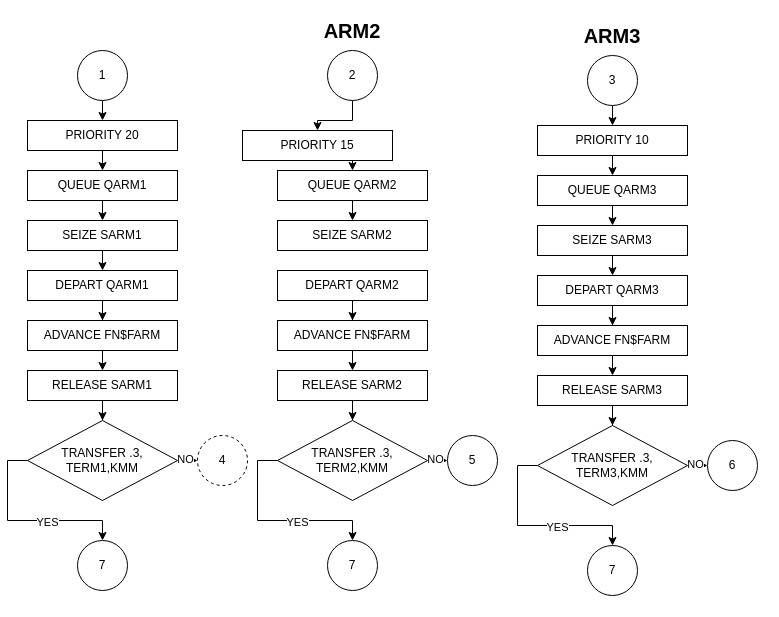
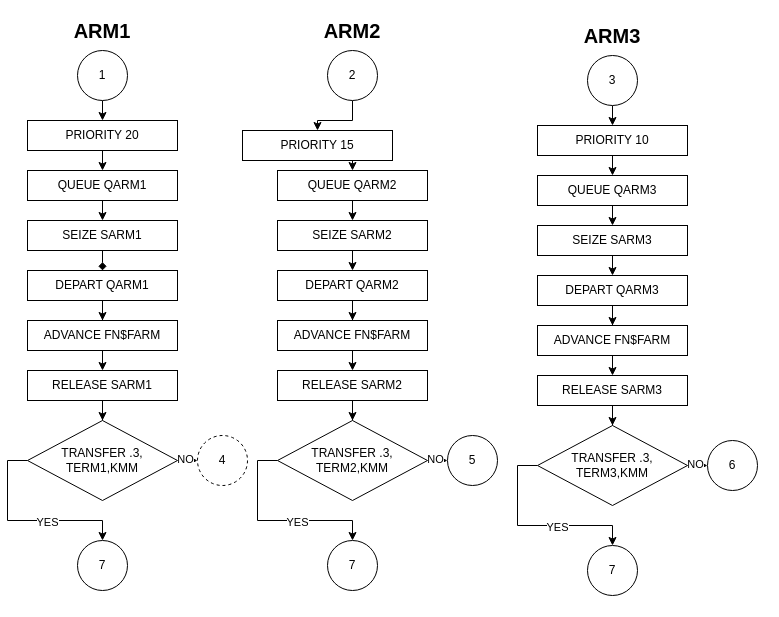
node "ARM1": added
edge "SEIZE SARM2" -> "DEPART QARM2": added
edge "SEIZE SARM1" -> "DEPART QARM1": arrowhead classic -> diamond
